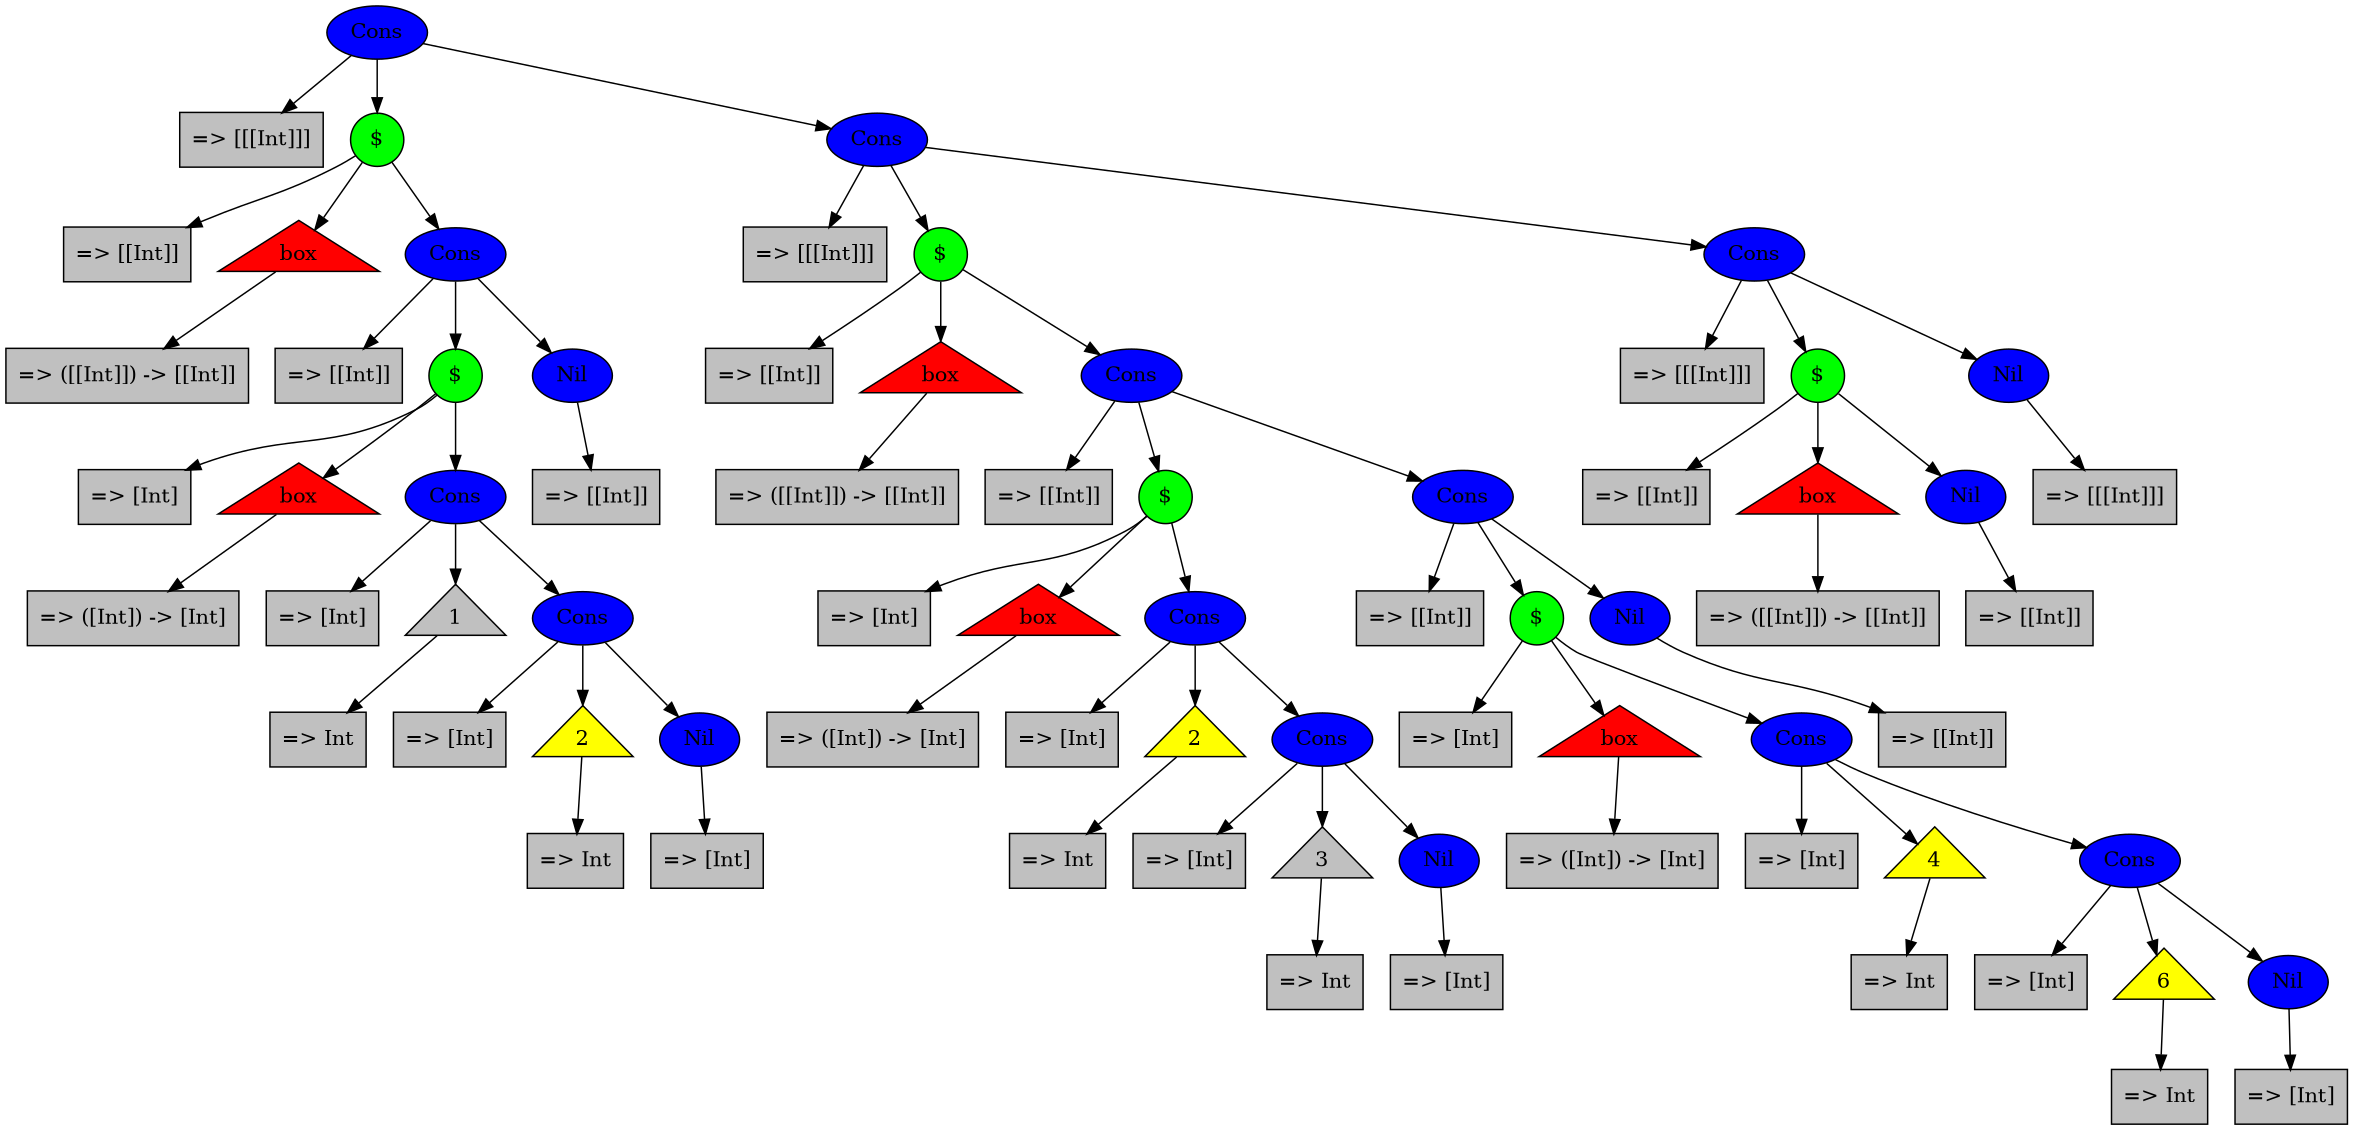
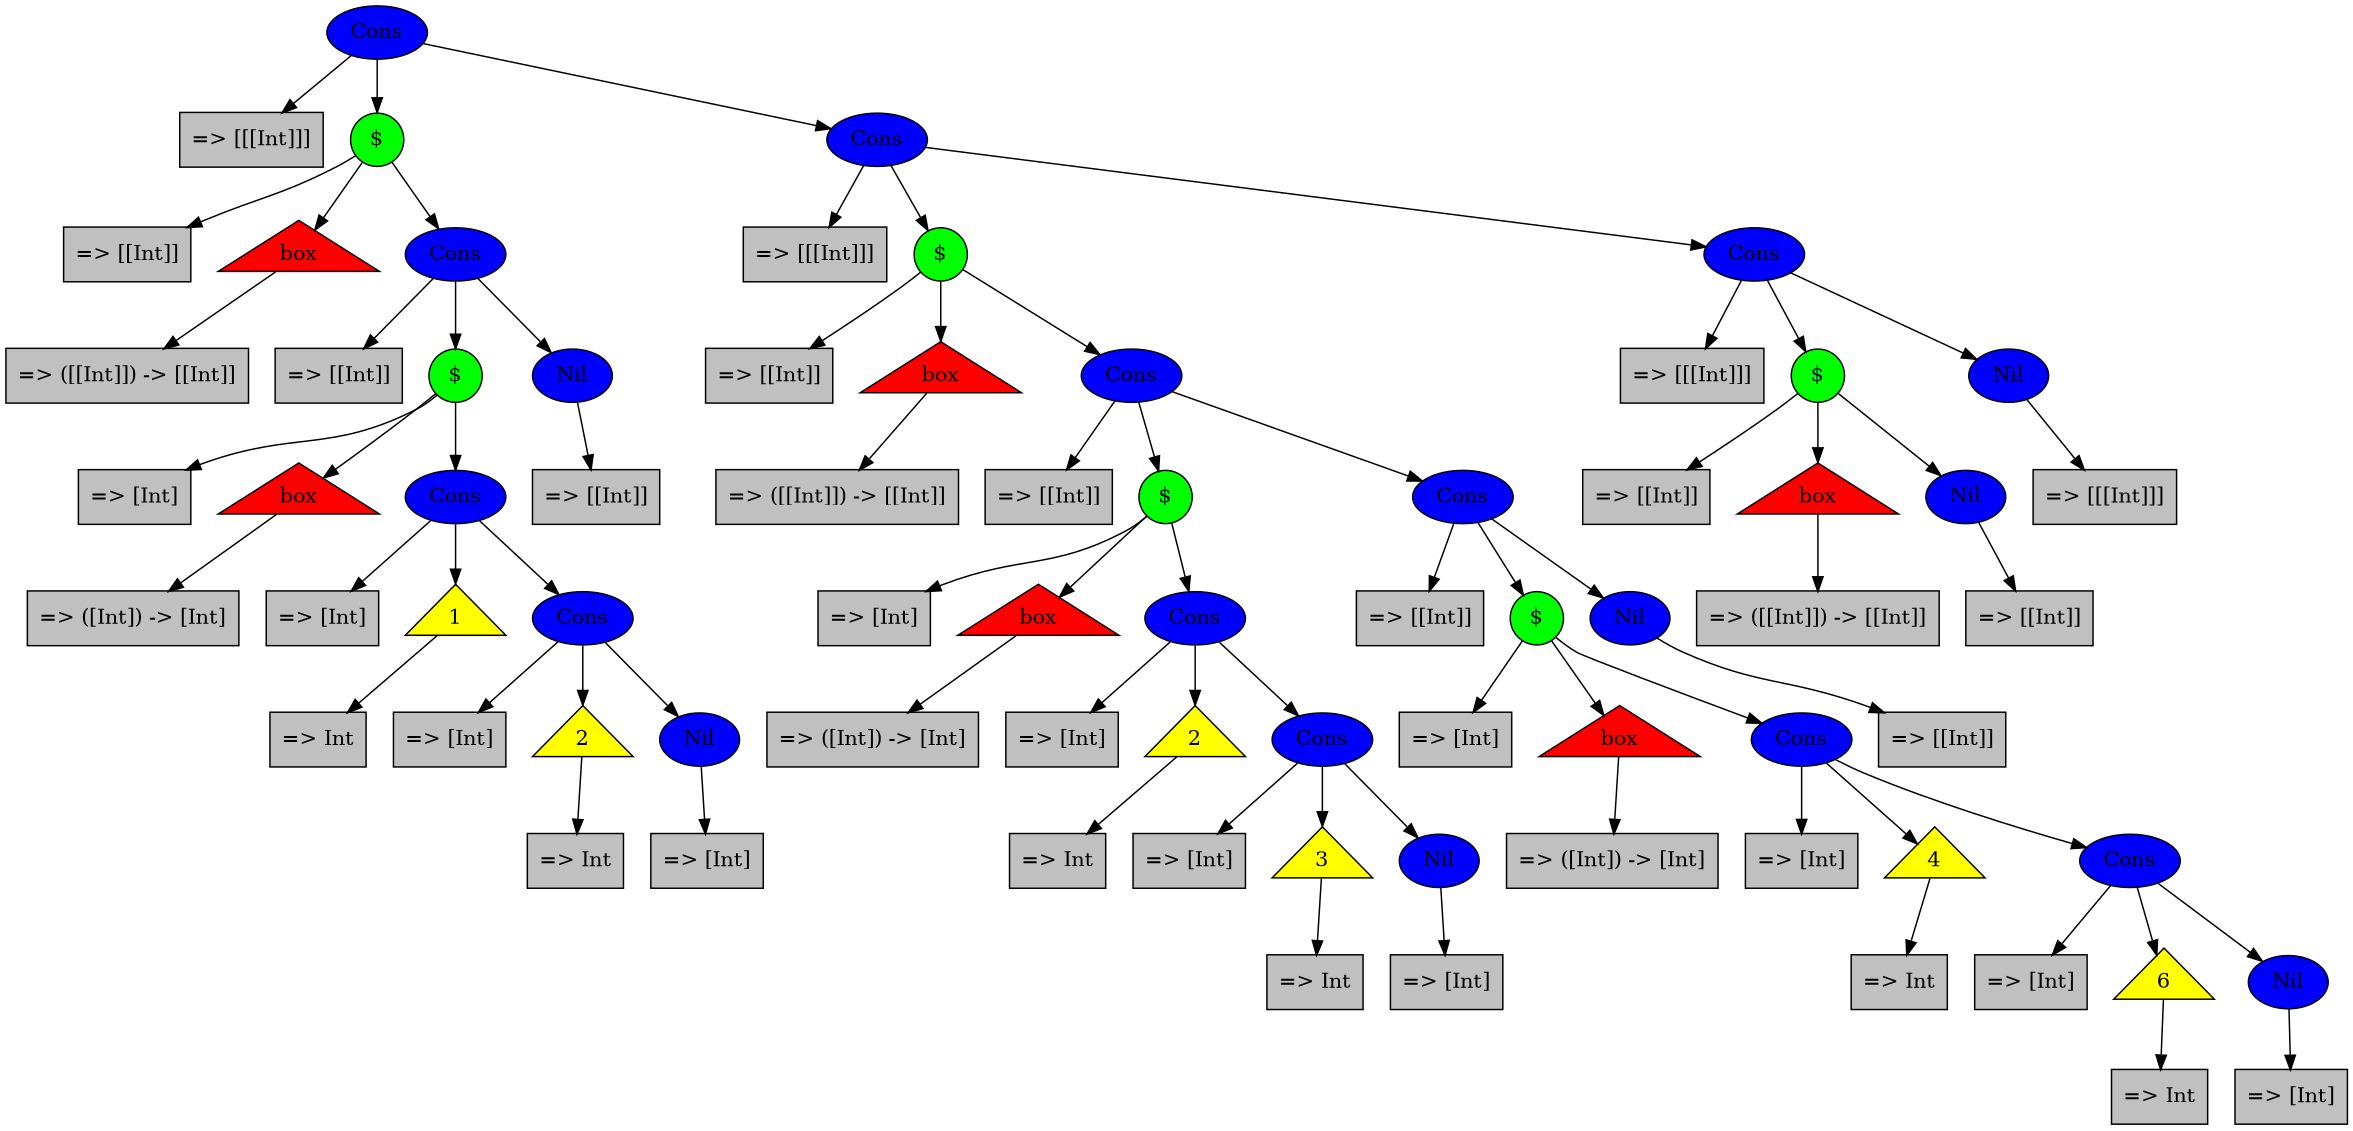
node "1": fillcolor gray -> yellow
node "3": fillcolor gray -> yellow
